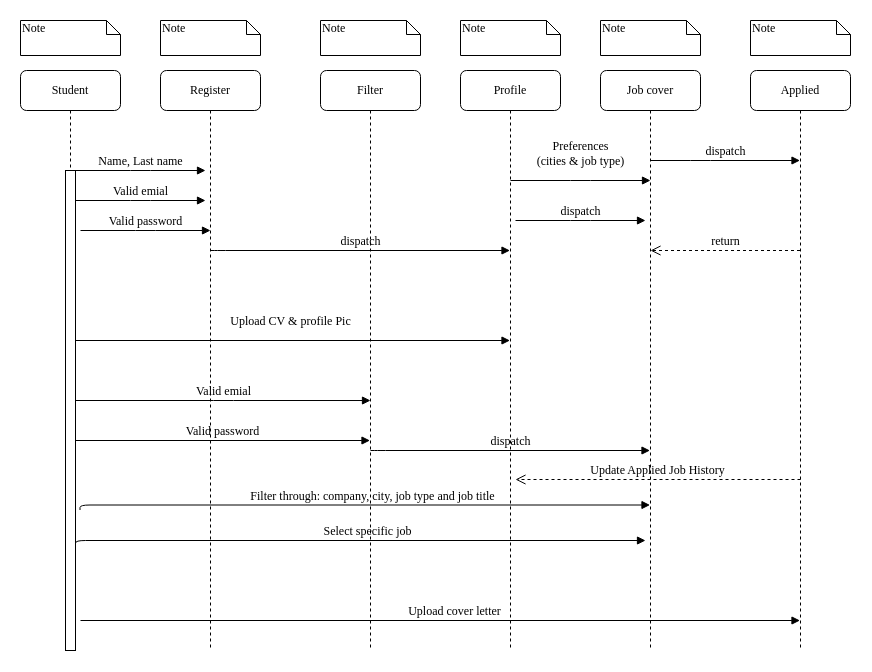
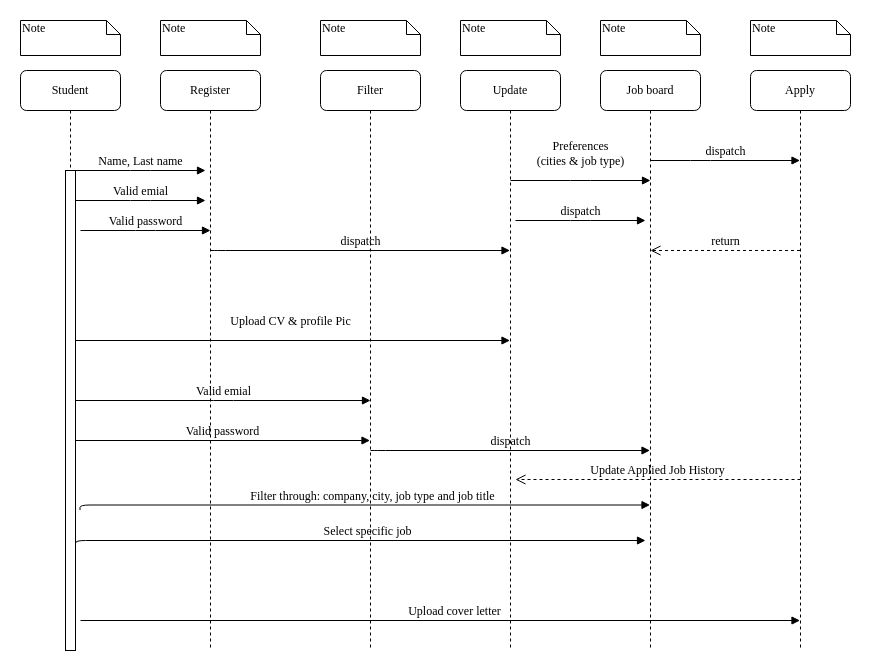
node "Profile": label "Profile" -> "Update"
node "Job cover": label "Job cover" -> "Job board"
node "Applied": label "Applied" -> "Apply"
